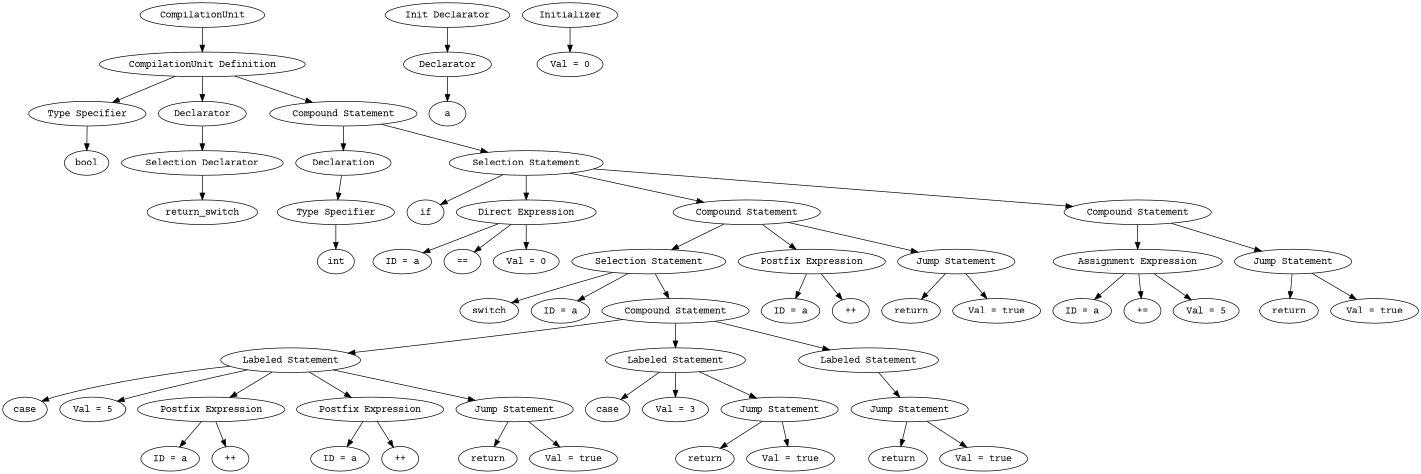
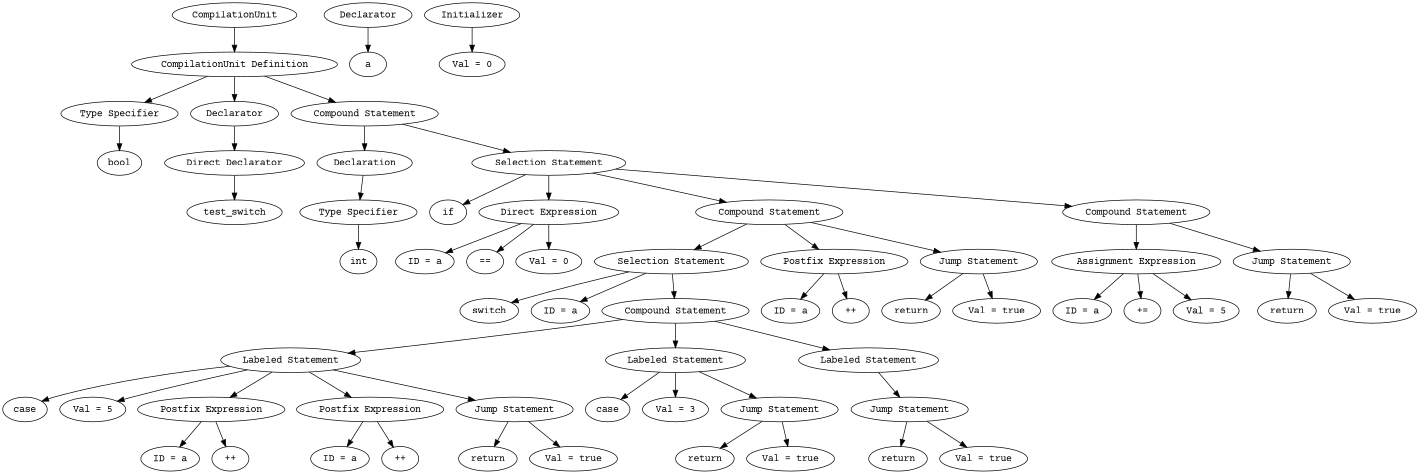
node "Init Declarator": removed
node "Selection Declarator": label "Selection Declarator" -> "Direct Declarator"
node "return_switch": label "return_switch" -> "test_switch"
